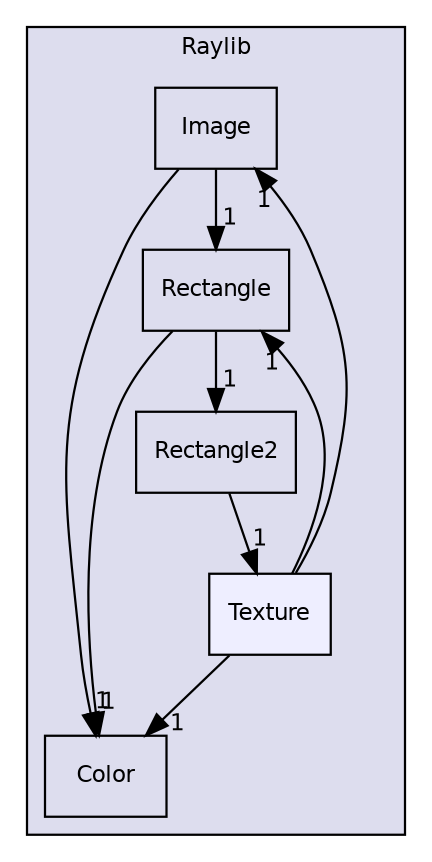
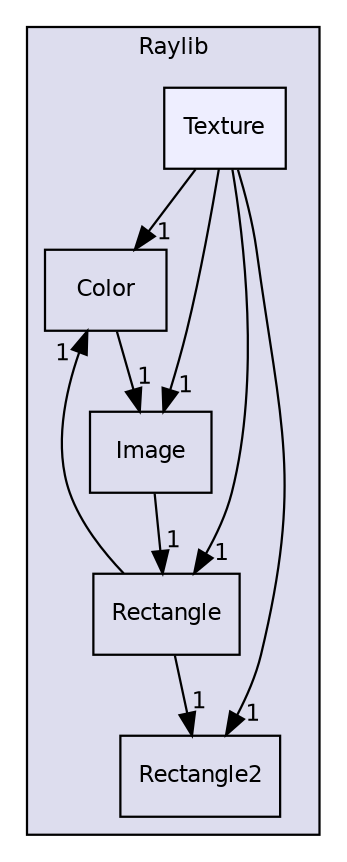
edge "Image" -> "Color": reversed
edge "Rectangle2" -> "Texture": reversed
